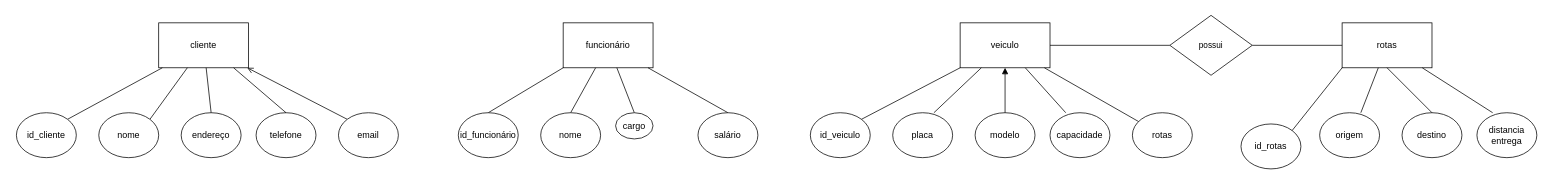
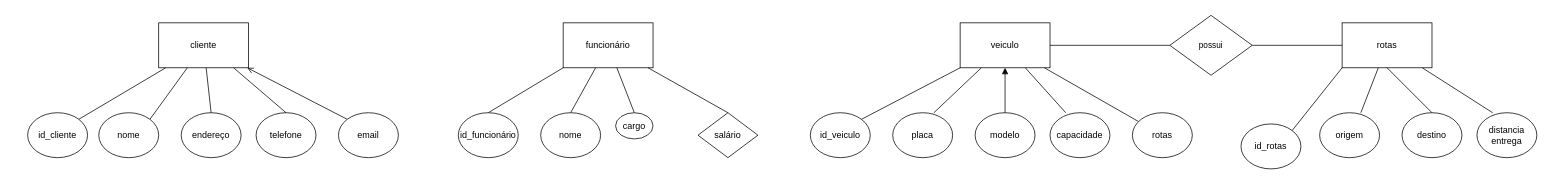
node "id_cliente": moved (45, 135) -> (57, 135)
node "salário": shape ellipse -> diamond
